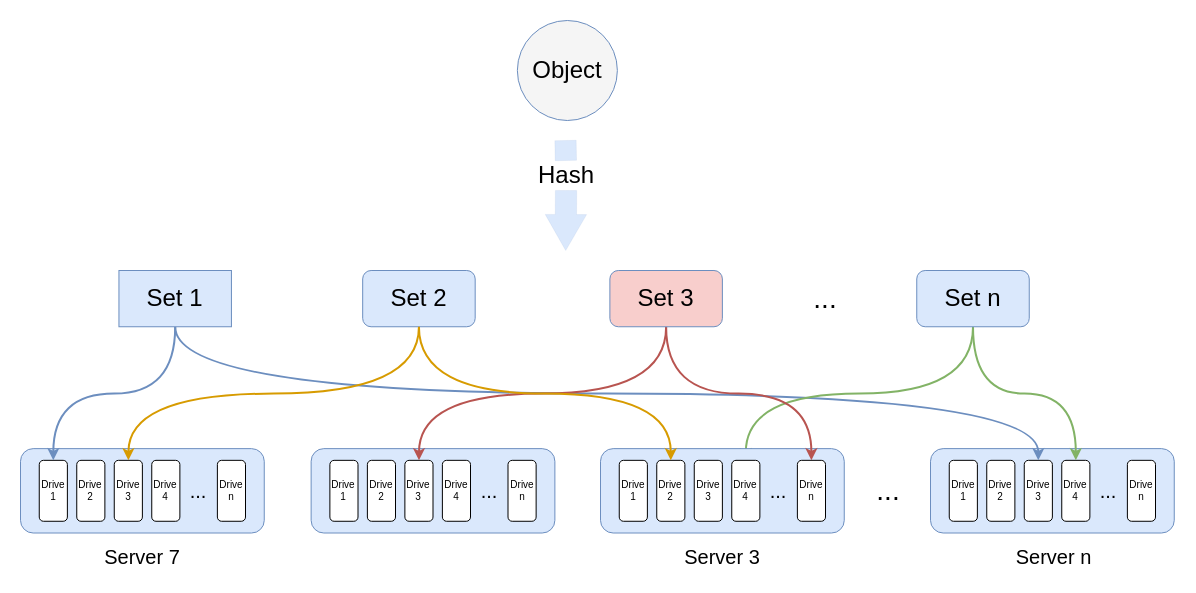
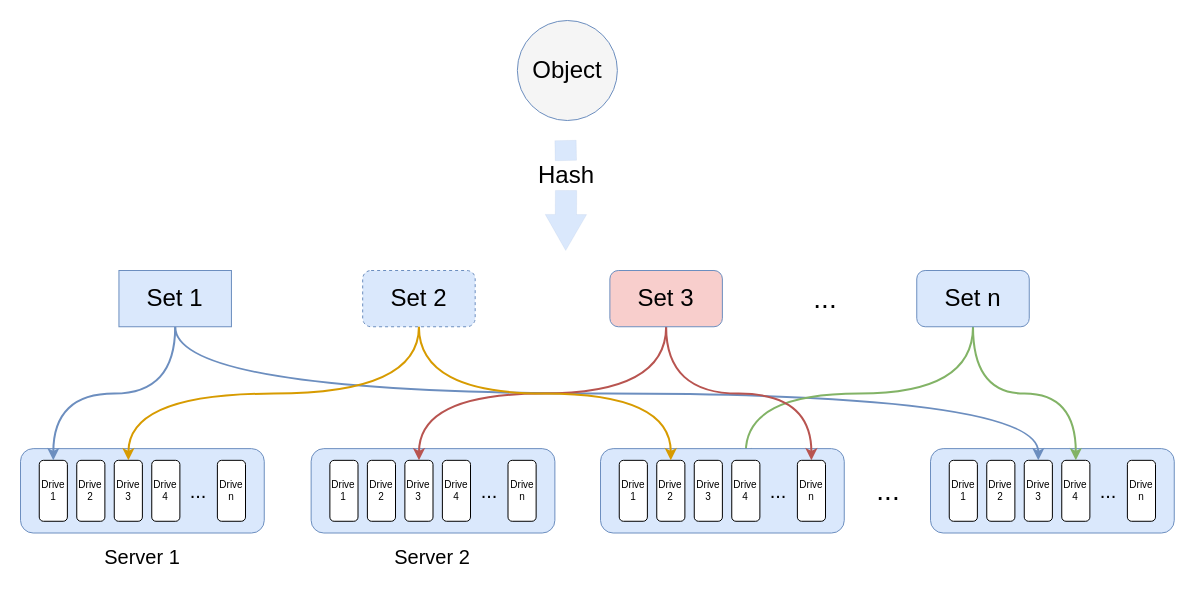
node "Set 2": style solid -> dashed
node "Server 2": added
node "Server 3": removed
node "Server n": removed
node "Server 7": label "Server 7" -> "Server 1"
